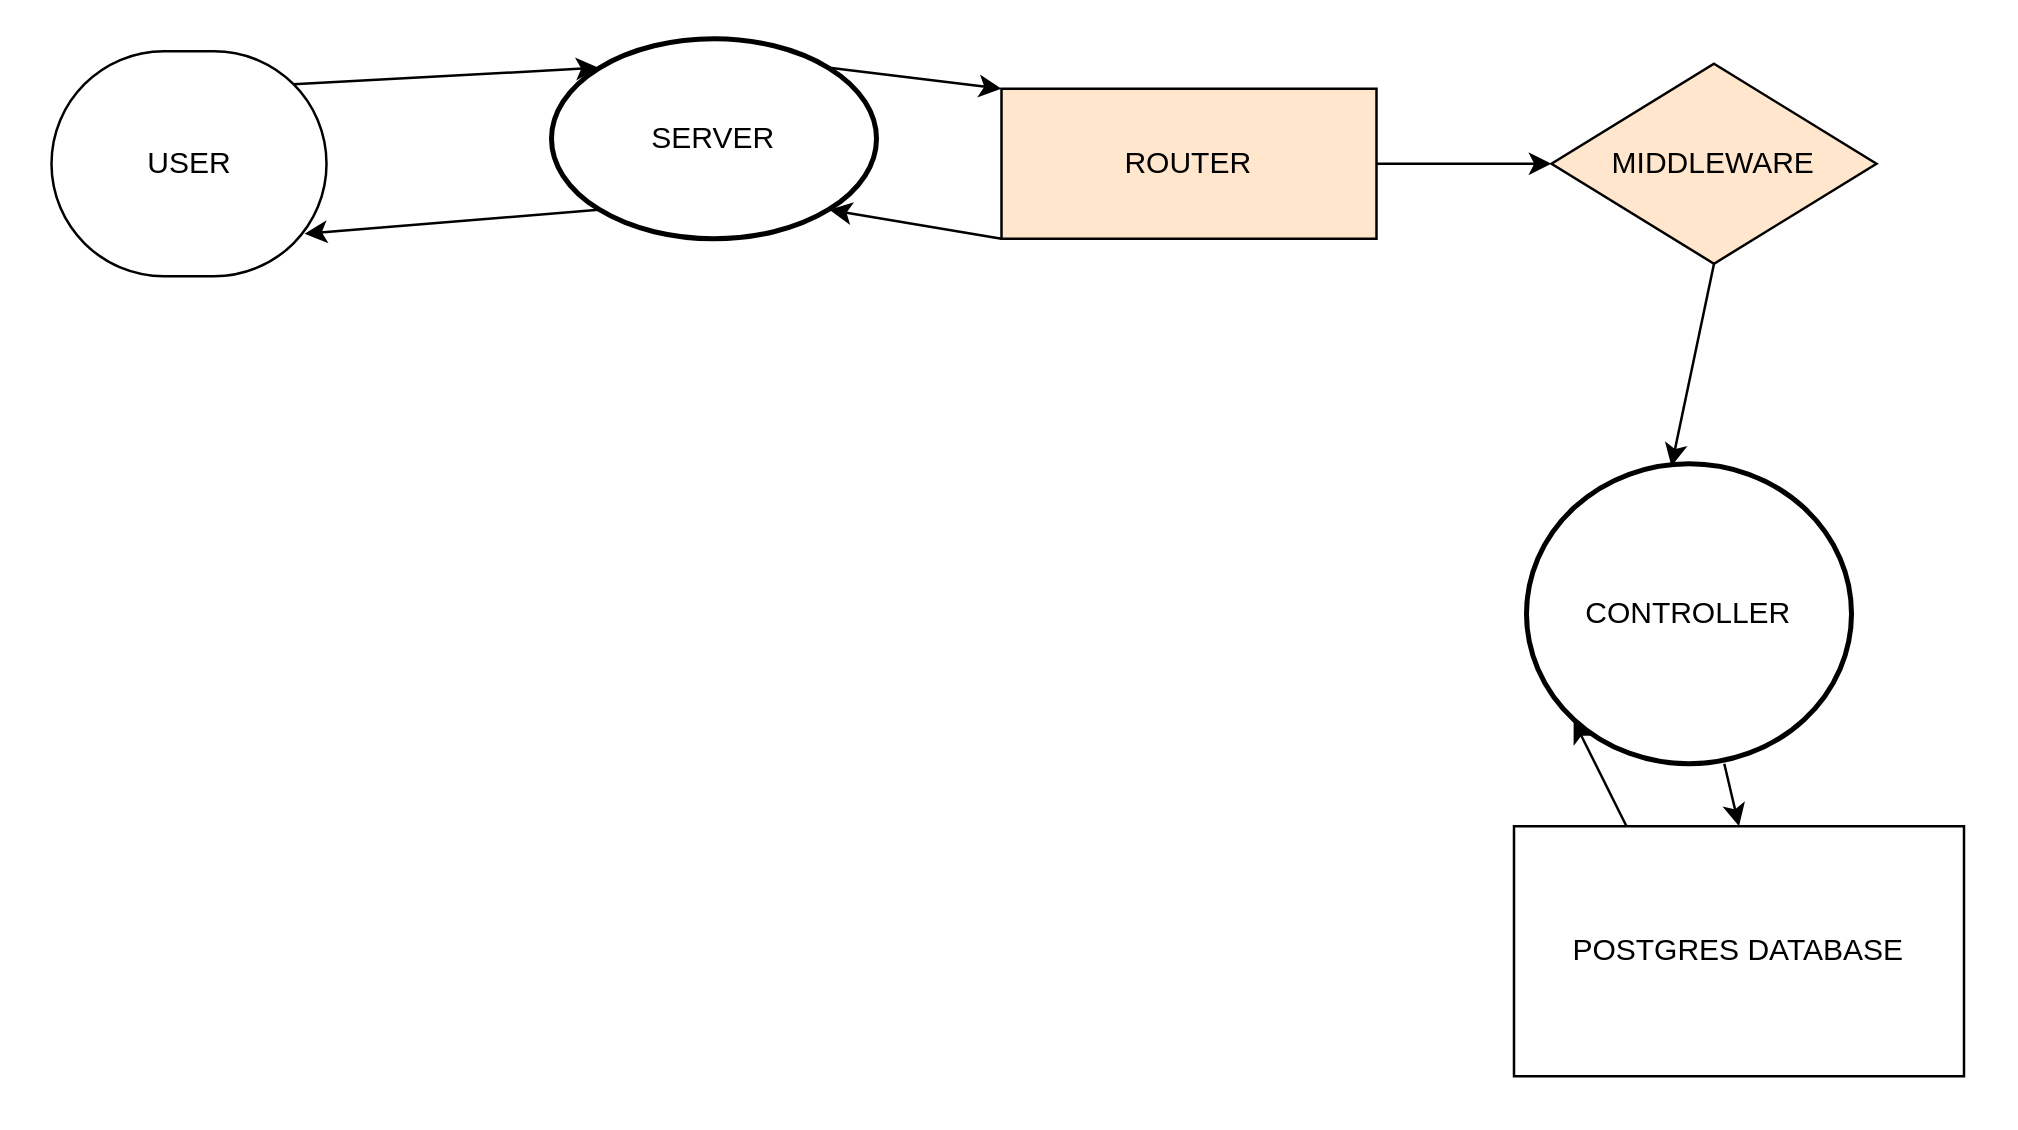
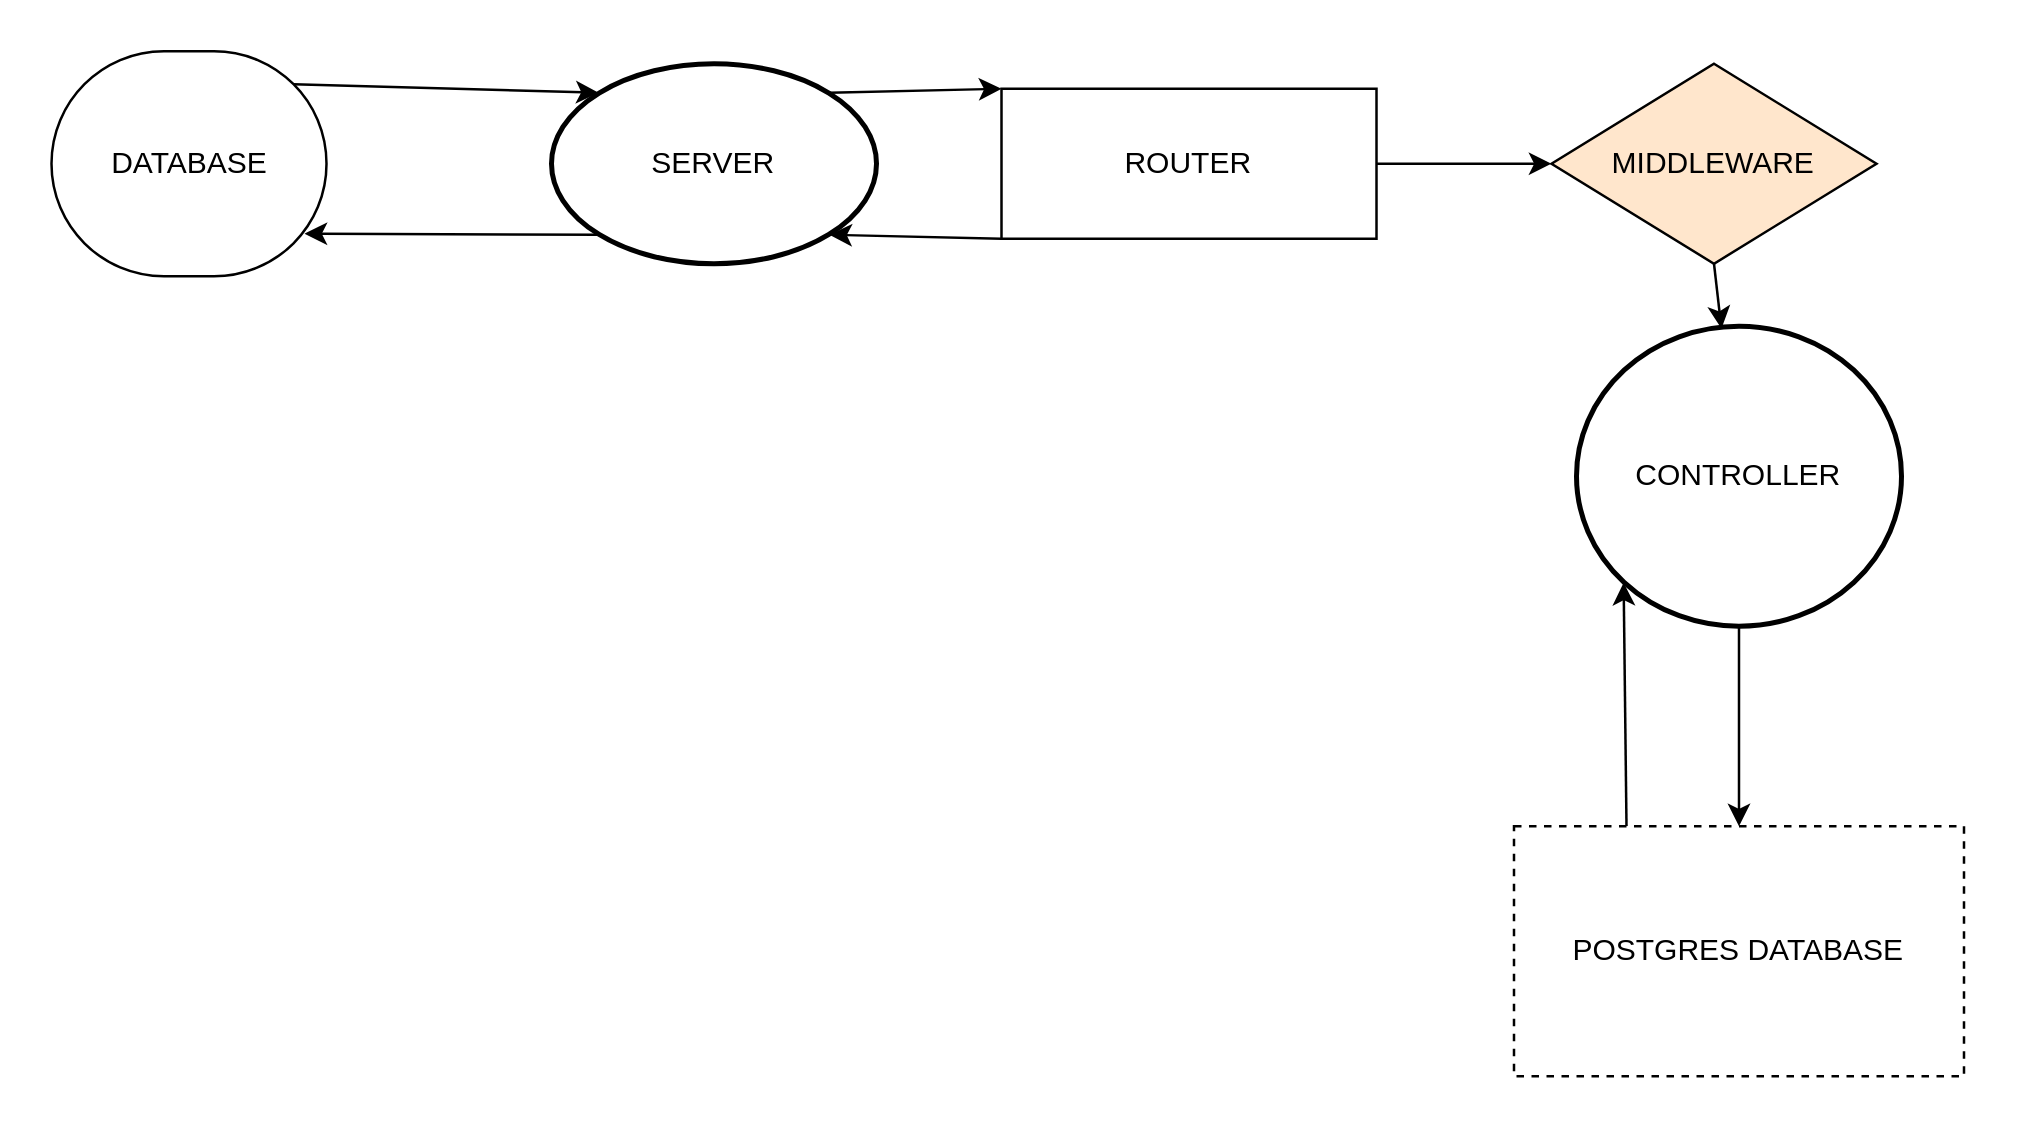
node "SERVER": moved (714, 139) -> (714, 164)
node "USER": label "USER" -> "DATABASE"
node "ROUTER": fillcolor #ffe6cc -> #ffffff
node "CONTROLLER": moved (1689, 614) -> (1739, 476)
node "POSTGRES DATABASE": style solid -> dashed
